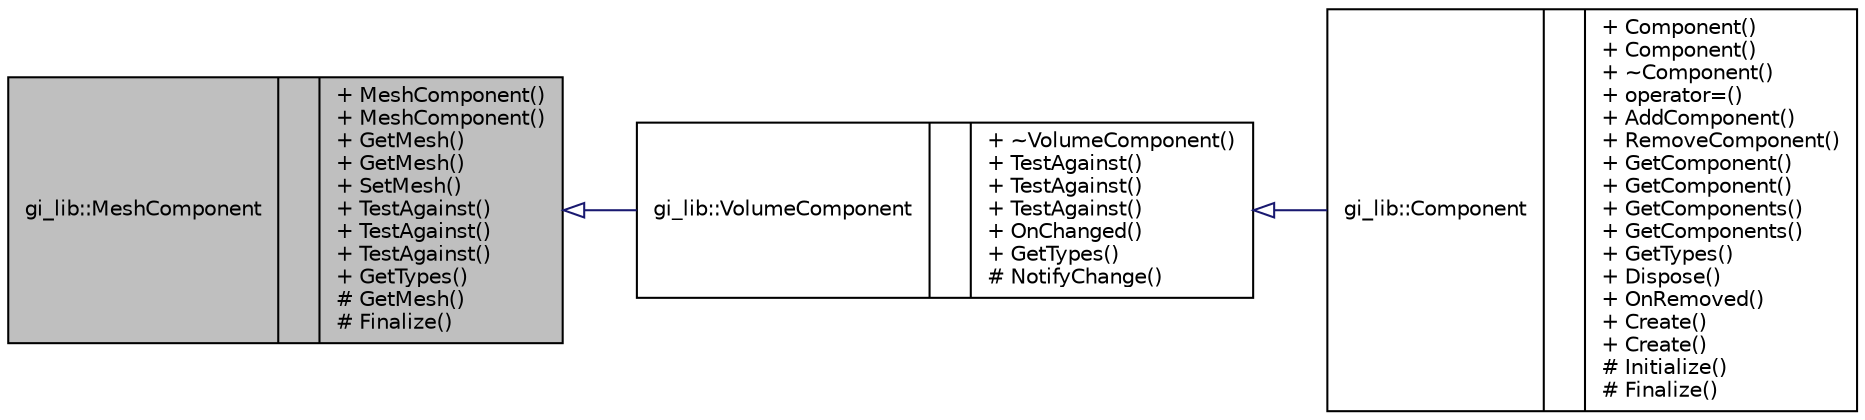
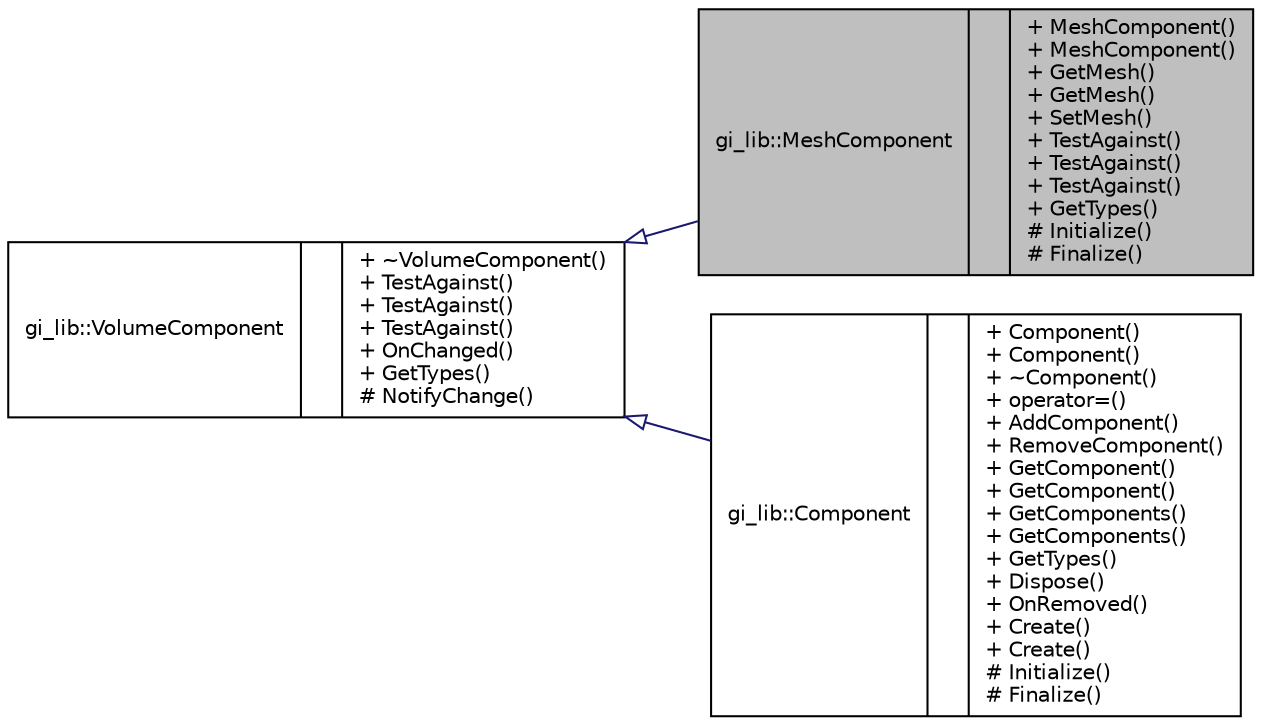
edge "gi_lib::VolumeComponent" -> "gi_lib::MeshComponent": reversed
node "gi_lib::MeshComponent": text "# GetMesh()" -> "# Initialize()"
